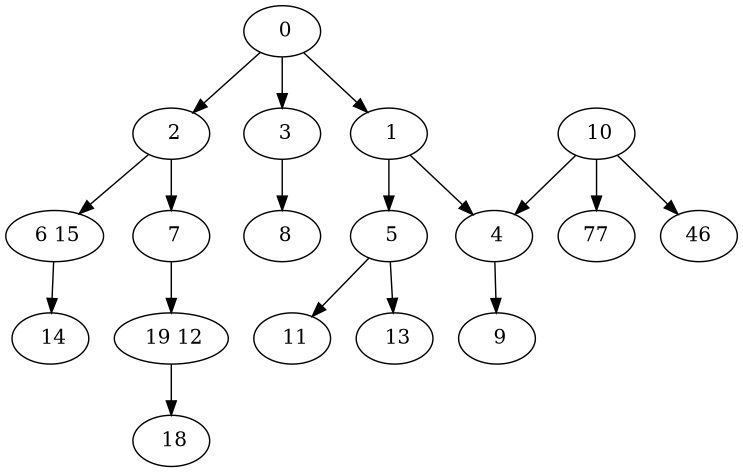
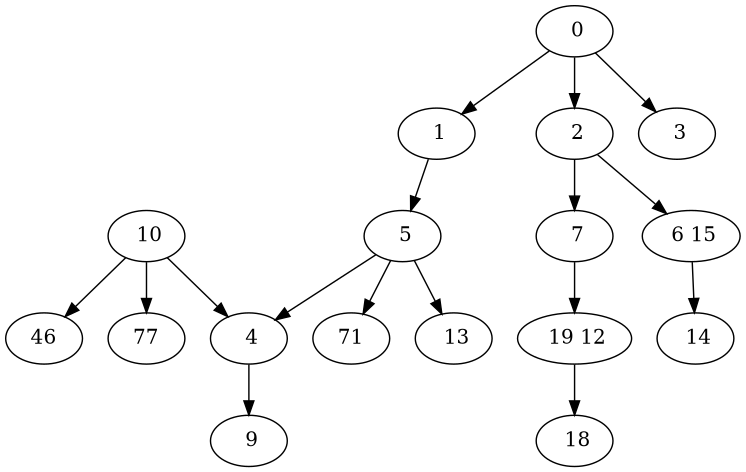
edge "1" -> "4": now "5" -> "4"
node "8": removed
node "11": label "11" -> "71"
